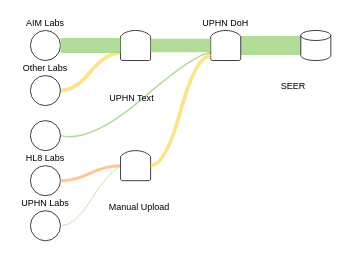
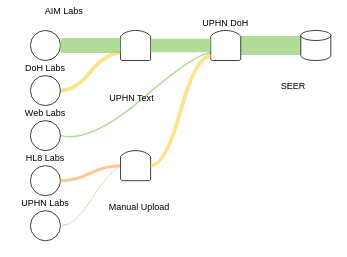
node "AIM Labs": moved (45, 23) -> (64, 12)
node "Other Labs": label "Other Labs" -> "DoH Labs"
node "Web Labs": added
